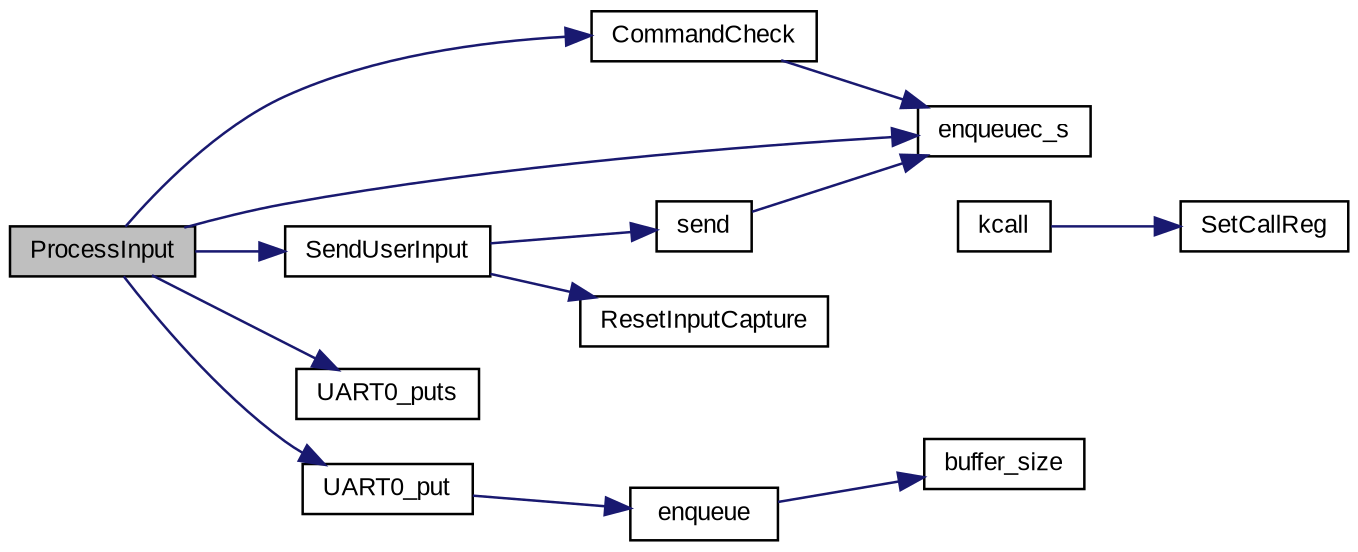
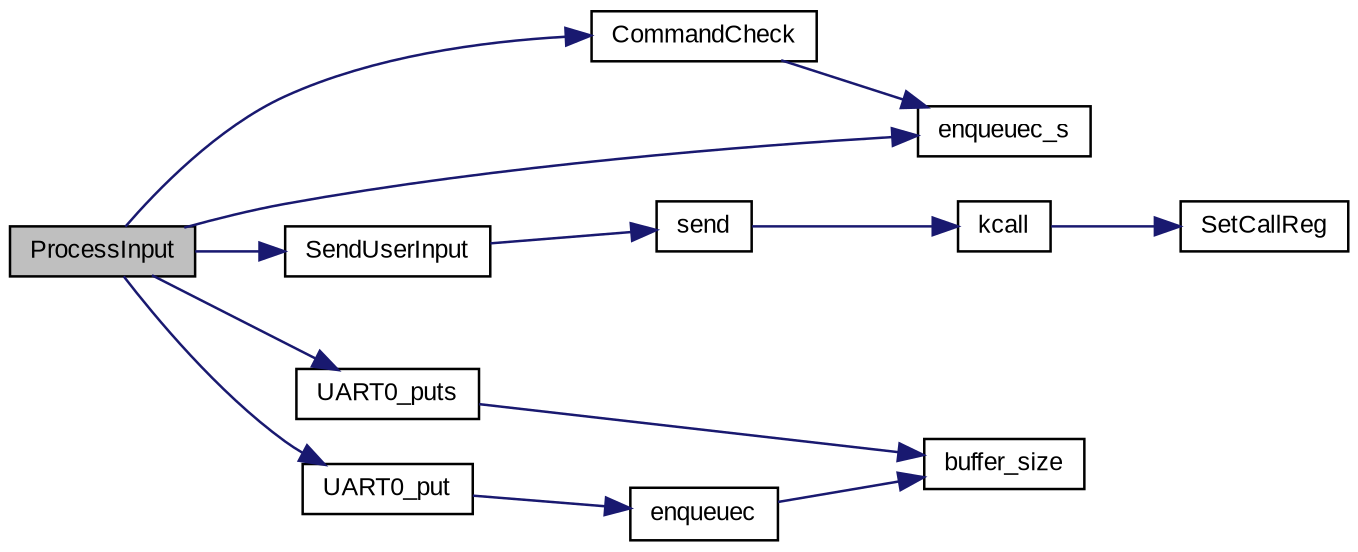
edge "send" -> "enqueuec_s": now "send" -> "kcall"
node "ResetInputCapture": removed
edge "UART0_puts" -> "buffer_size": added
node "enqueue": label "enqueue" -> "enqueuec"
